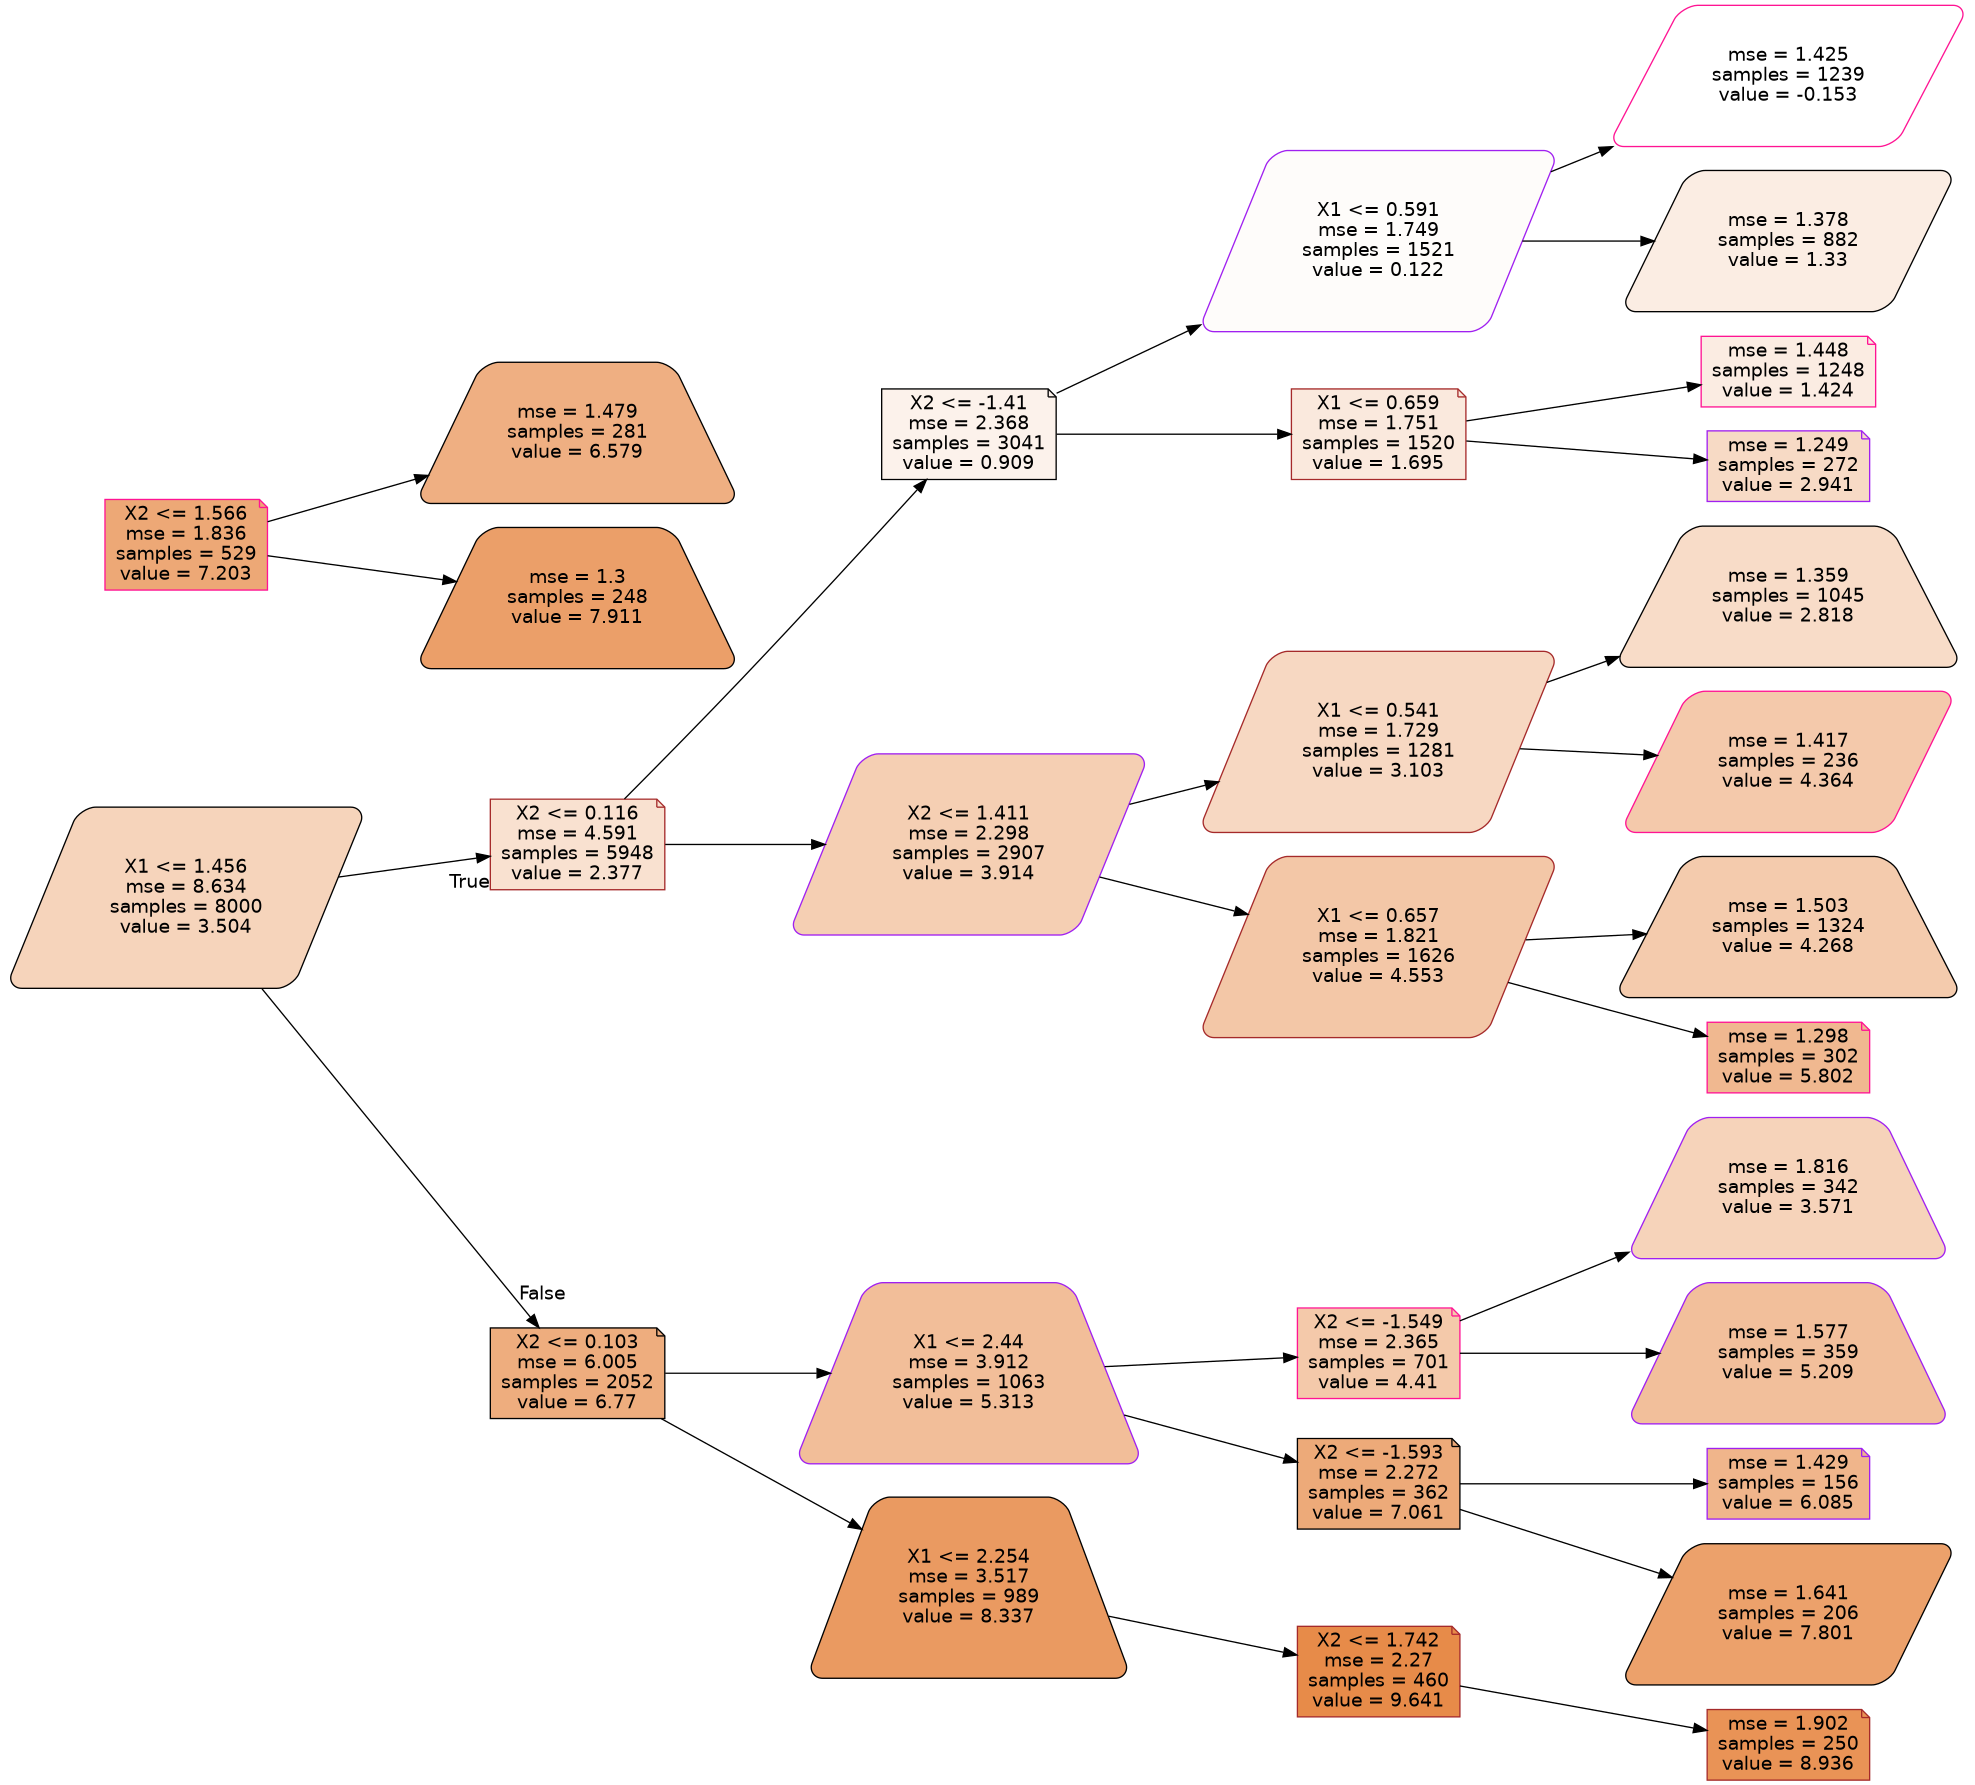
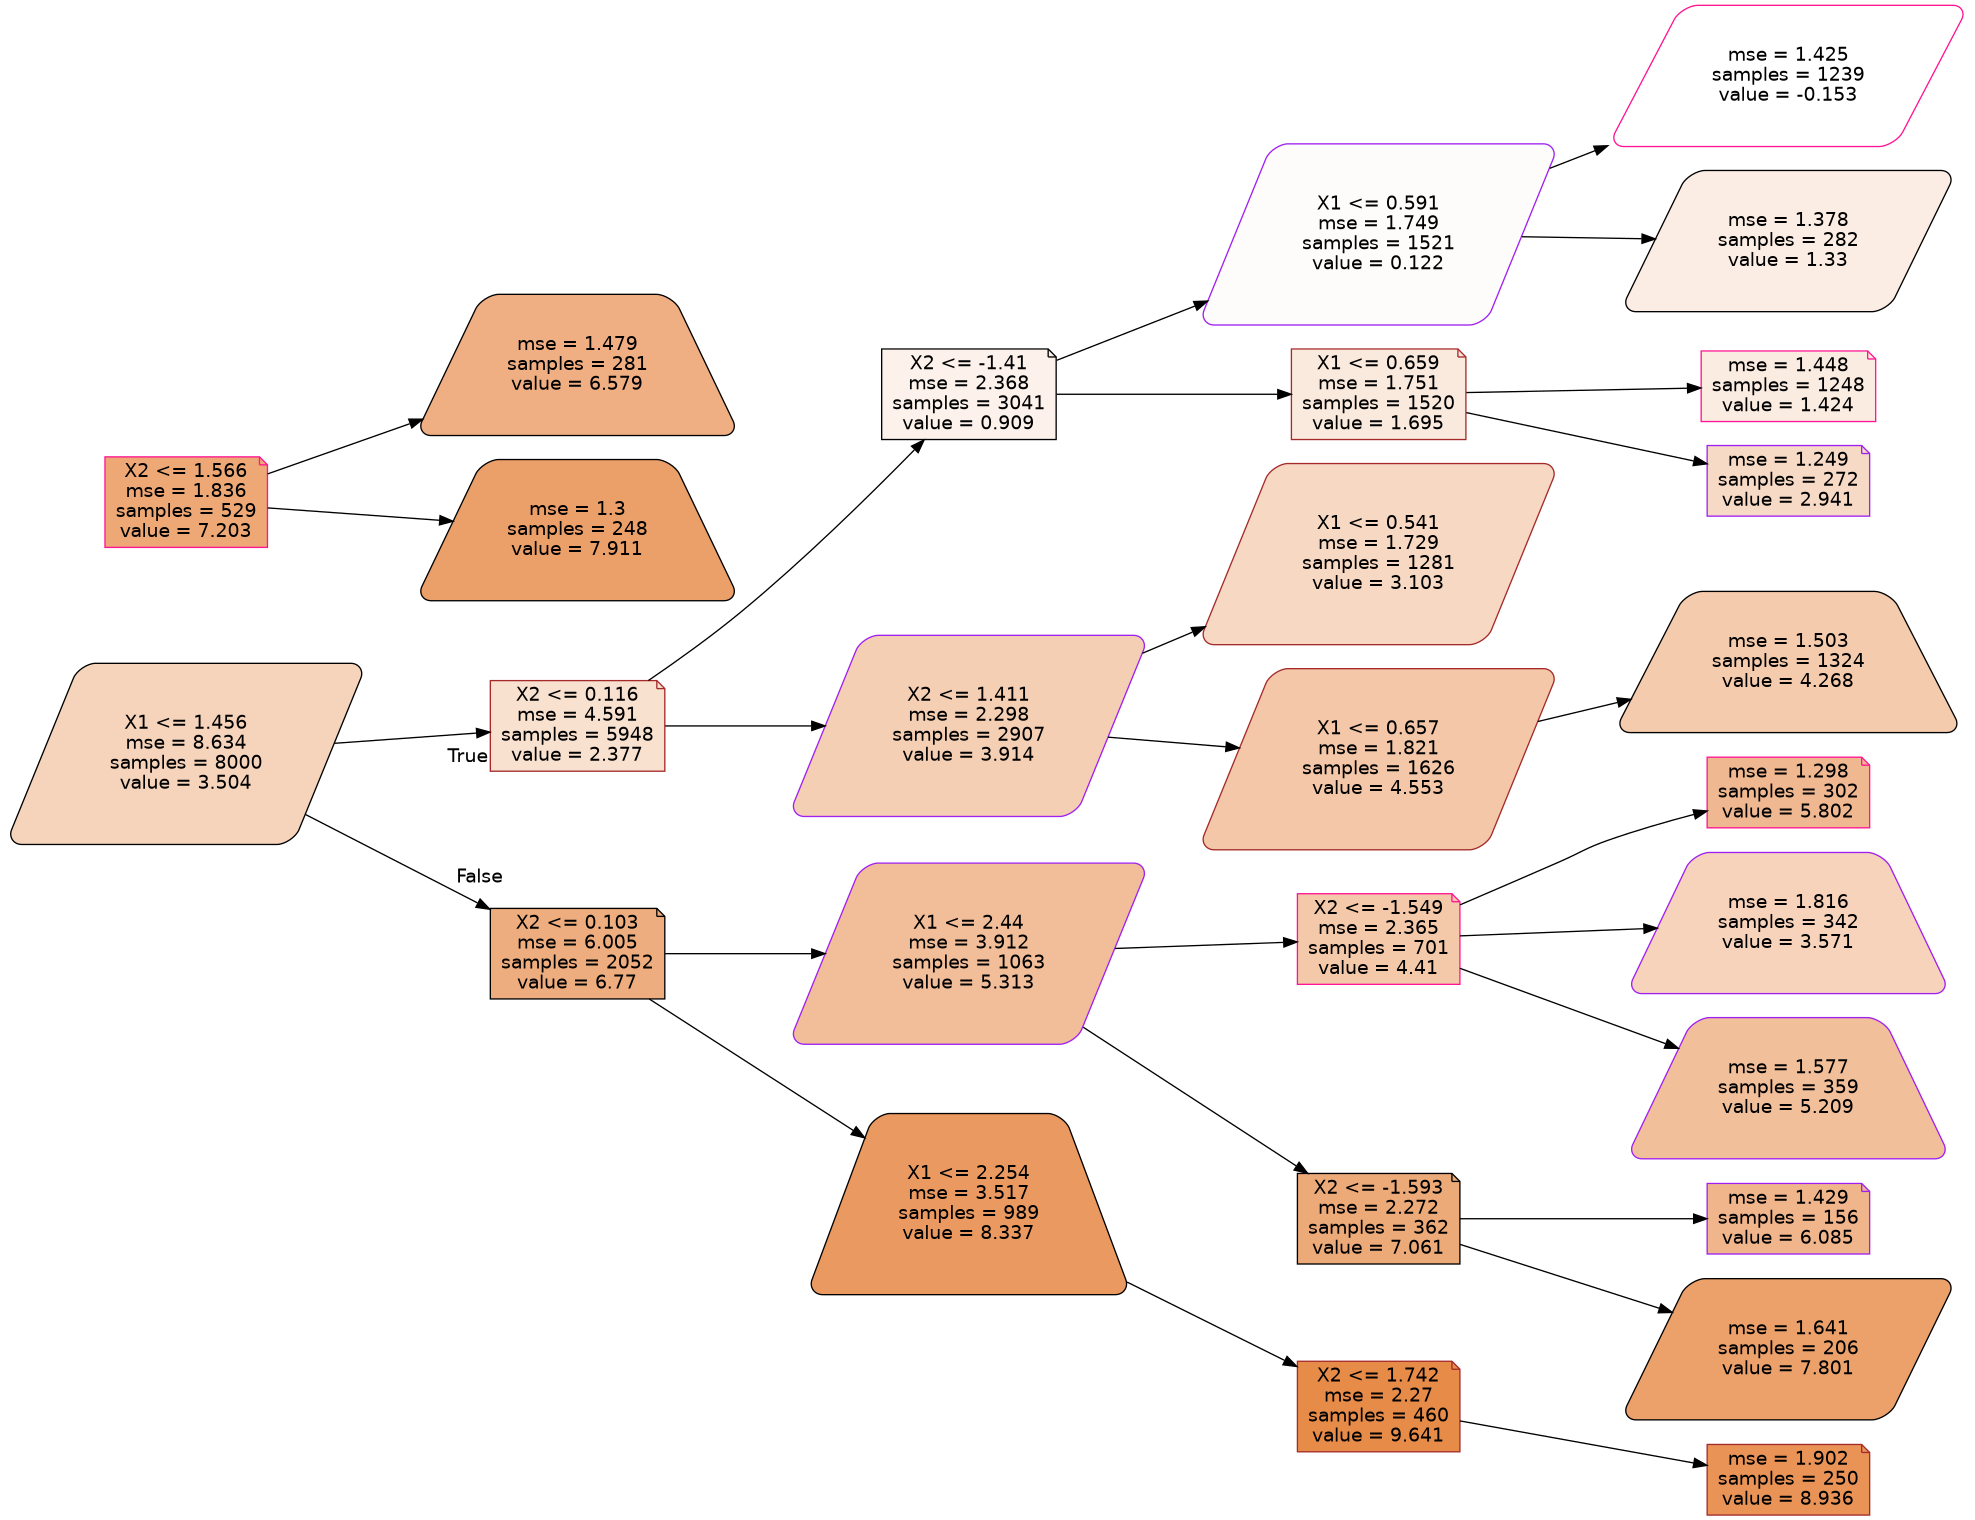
node "mse = 1.378 samples = 882 value = 1.33": label "mse = 1.378 samples = 882 value = 1.33" -> "mse = 1.378 samples = 282 value = 1.33"
node "mse = 1.359 samples = 1045 value = 2.818": removed
node "mse = 1.417 samples = 236 value = 4.364": removed
edge "X1 <= 0.657 mse = 1.821 samples = 1626 value = 4.553" -> "mse = 1.298 samples = 302 value = 5.802": now "X2 <= -1.549 mse = 2.365 samples = 701 value = 4.41" -> "mse = 1.298 samples = 302 value = 5.802"
node "X1 <= 2.44 mse = 3.912 samples = 1063 value = 5.313": shape trapezium -> parallelogram
